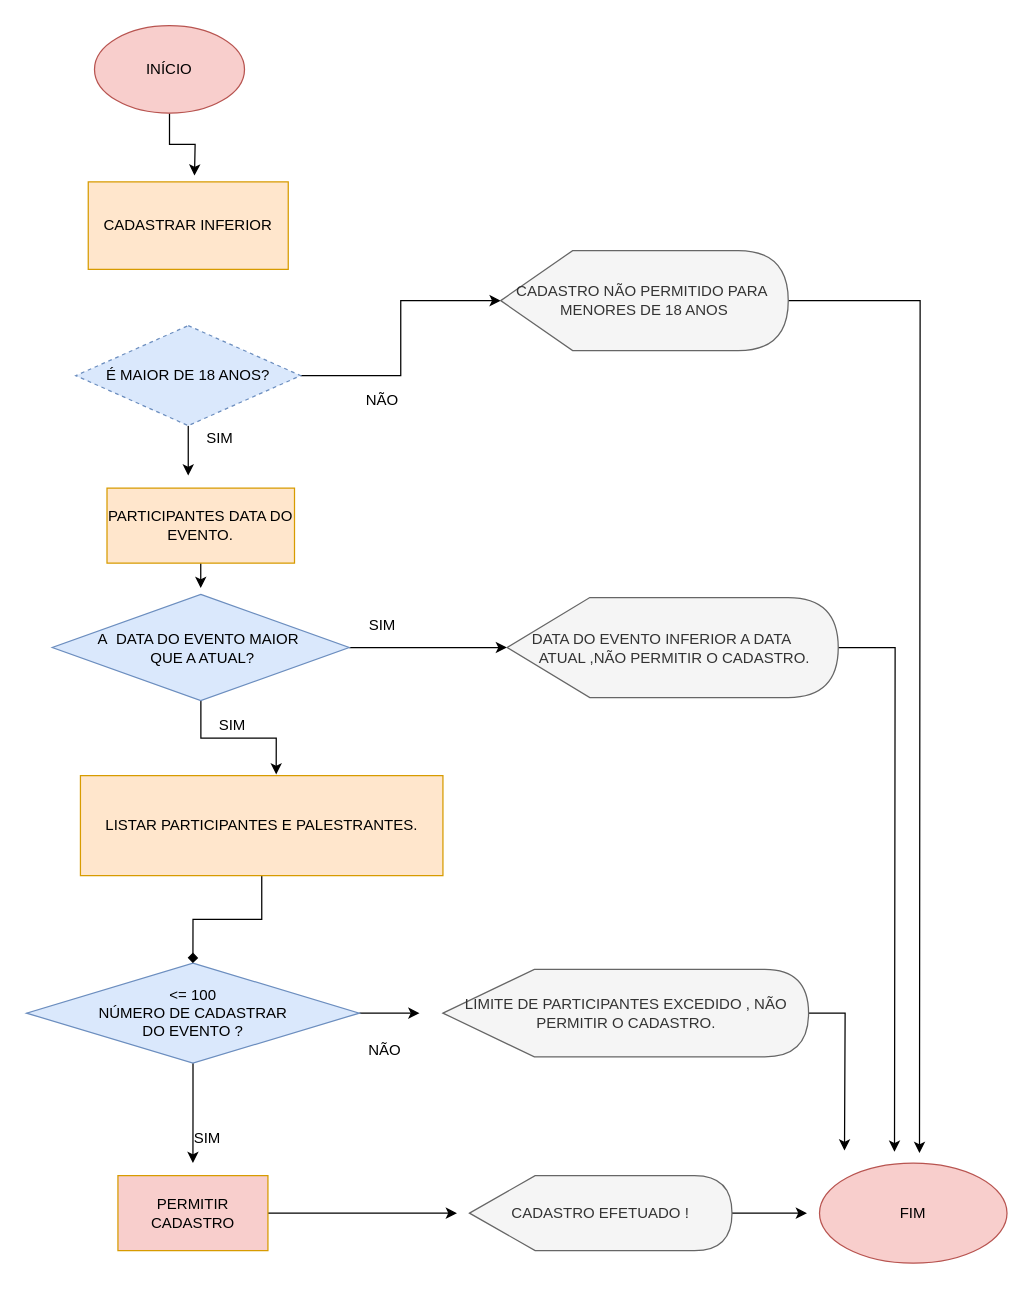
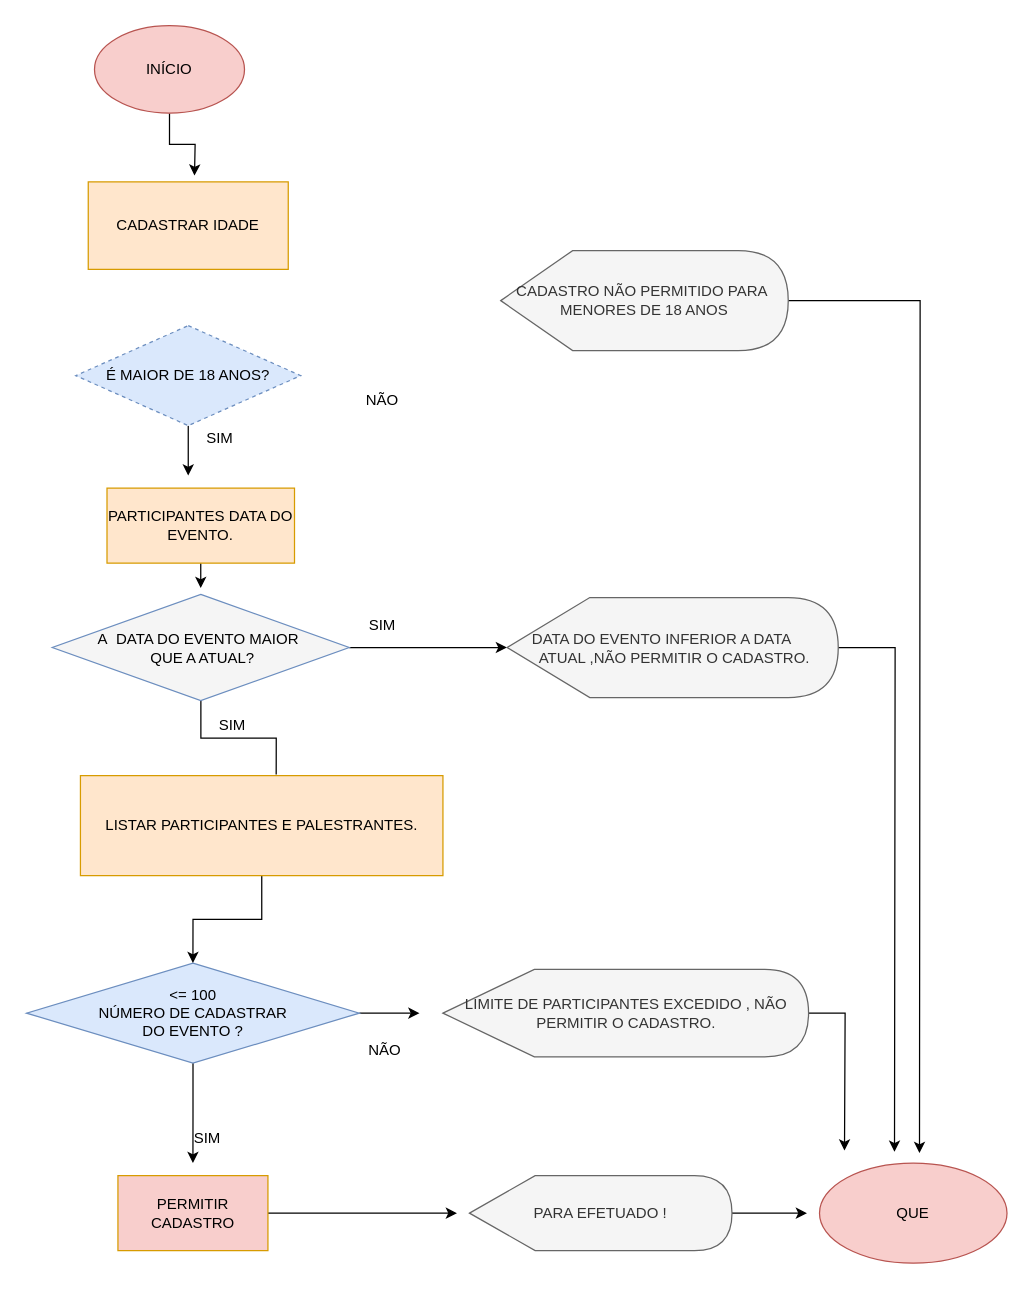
node "CADASTRAR INFERIOR": label "CADASTRAR INFERIOR" -> "CADASTRAR IDADE"
edge "É MAIOR DE 18 ANOS?" -> "CADASTRO NÃO PERMITIDO PARA MENORES DE 18 ANOS": removed
node "A DATA DO EVENTO MAIOR QUE A ATUAL?": fillcolor #dae8fc -> #f5f5f5
edge "A DATA DO EVENTO MAIOR QUE A ATUAL?" -> "LISTAR PARTICIPANTES E PALESTRANTES.": arrowhead classic -> none
edge "LISTAR PARTICIPANTES E PALESTRANTES." -> "<= 100 NÚMERO DE CADASTRAR DO EVENTO ?": arrowhead diamond -> classic
node "CADASTRO EFETUADO !": label "CADASTRO EFETUADO !" -> "PARA EFETUADO !"
node "FIM": label "FIM" -> "QUE"
